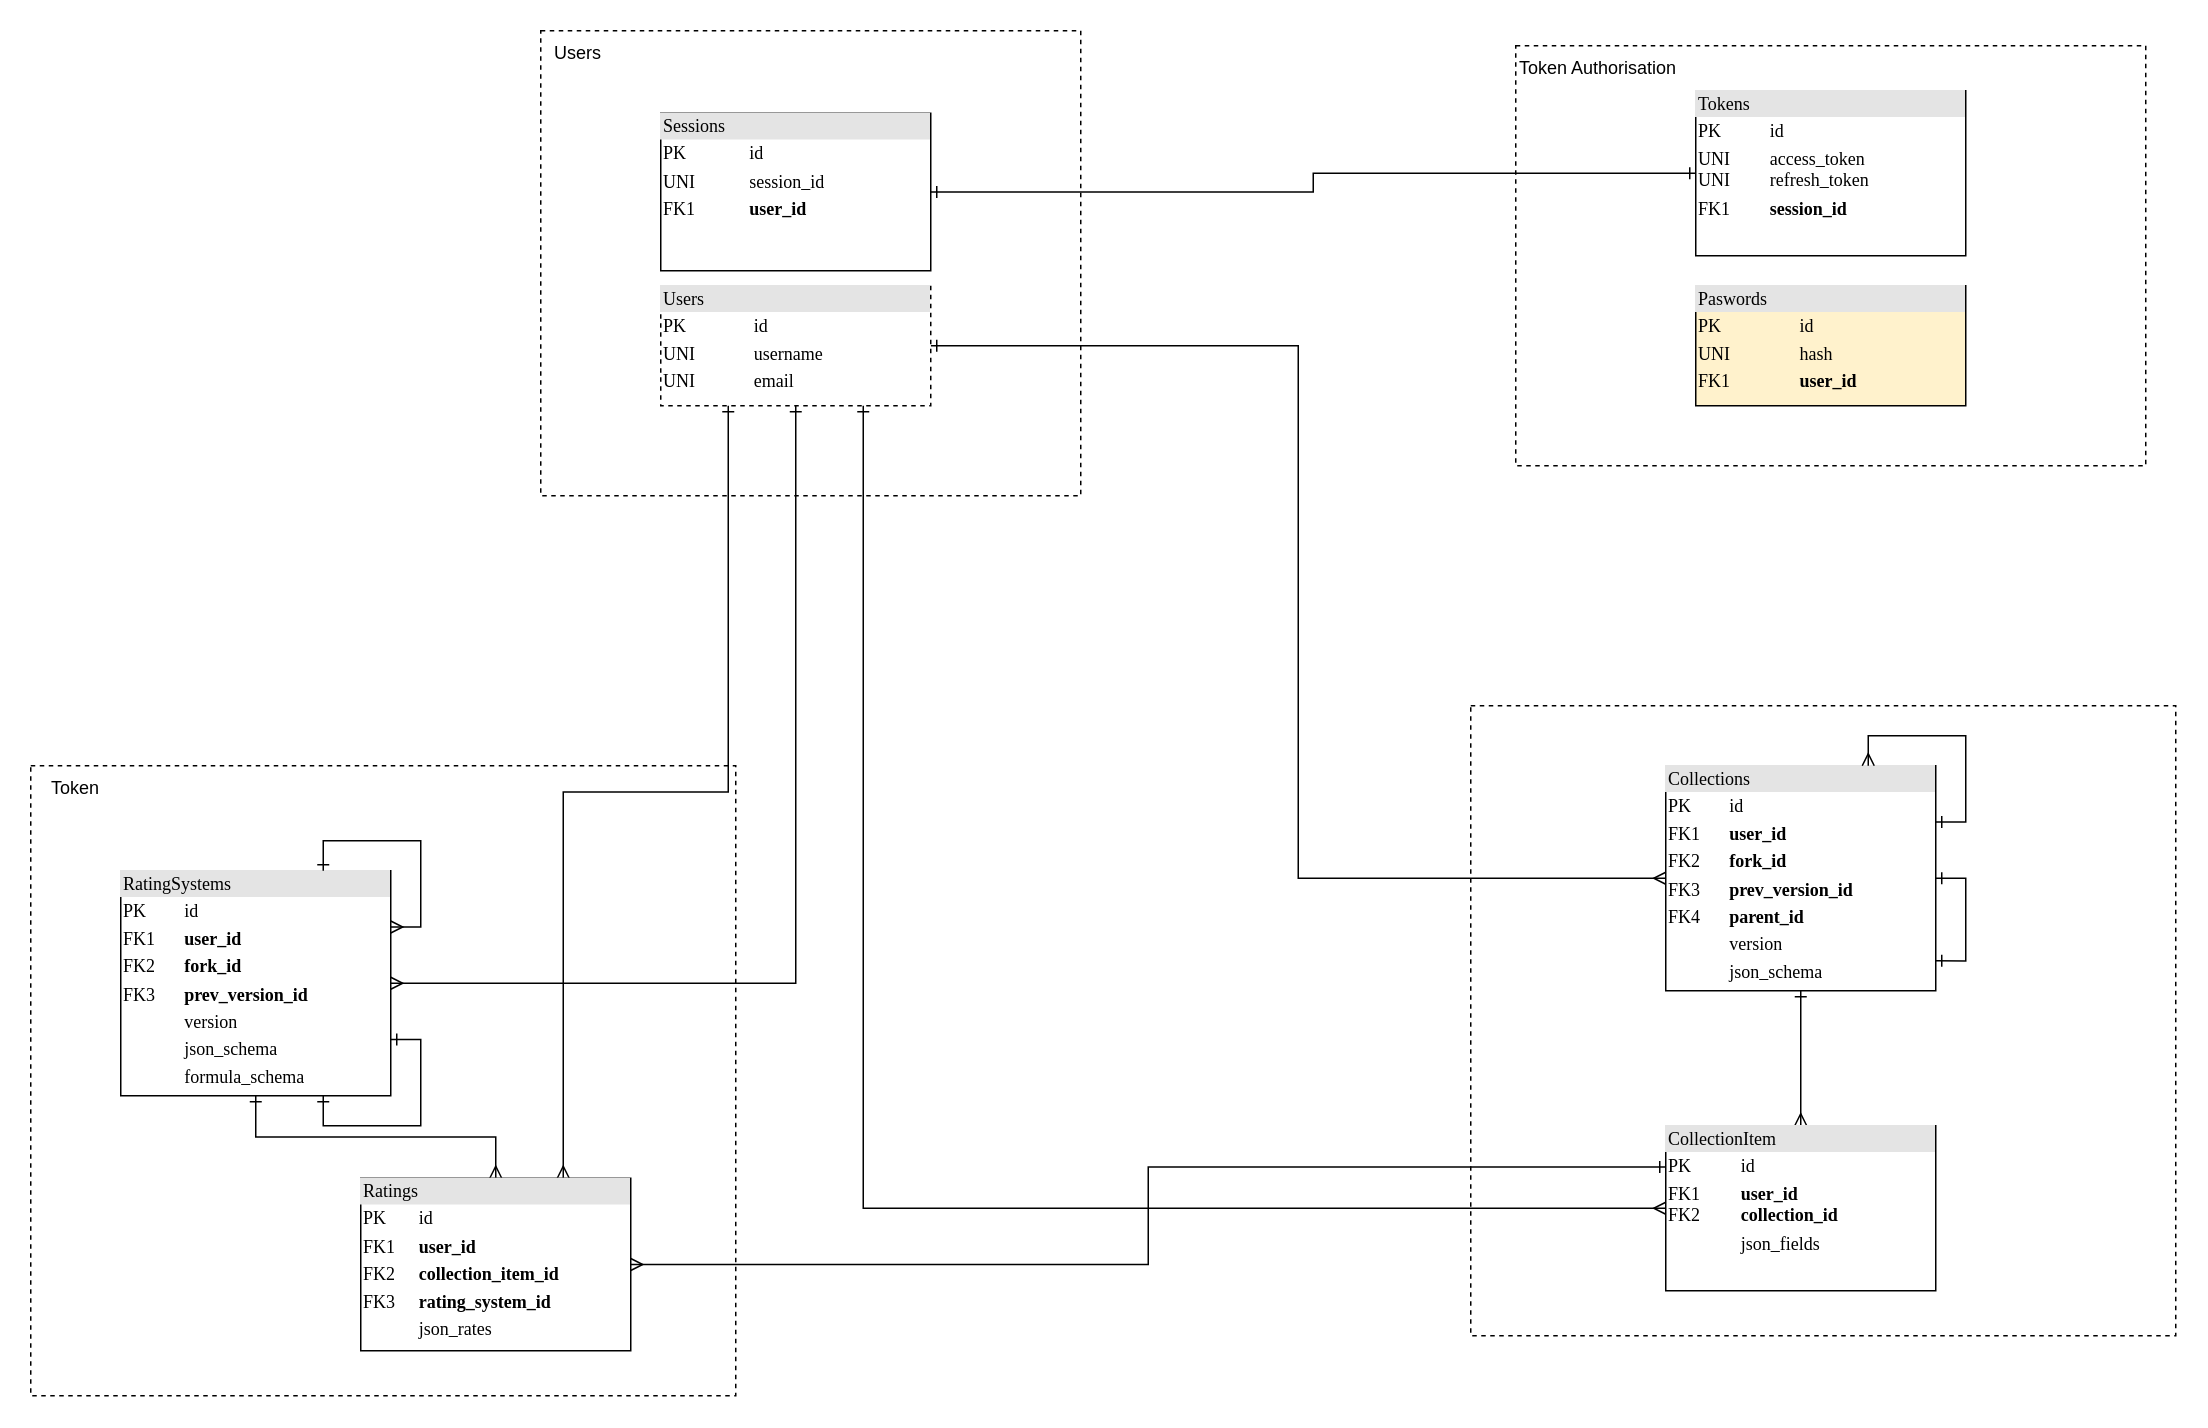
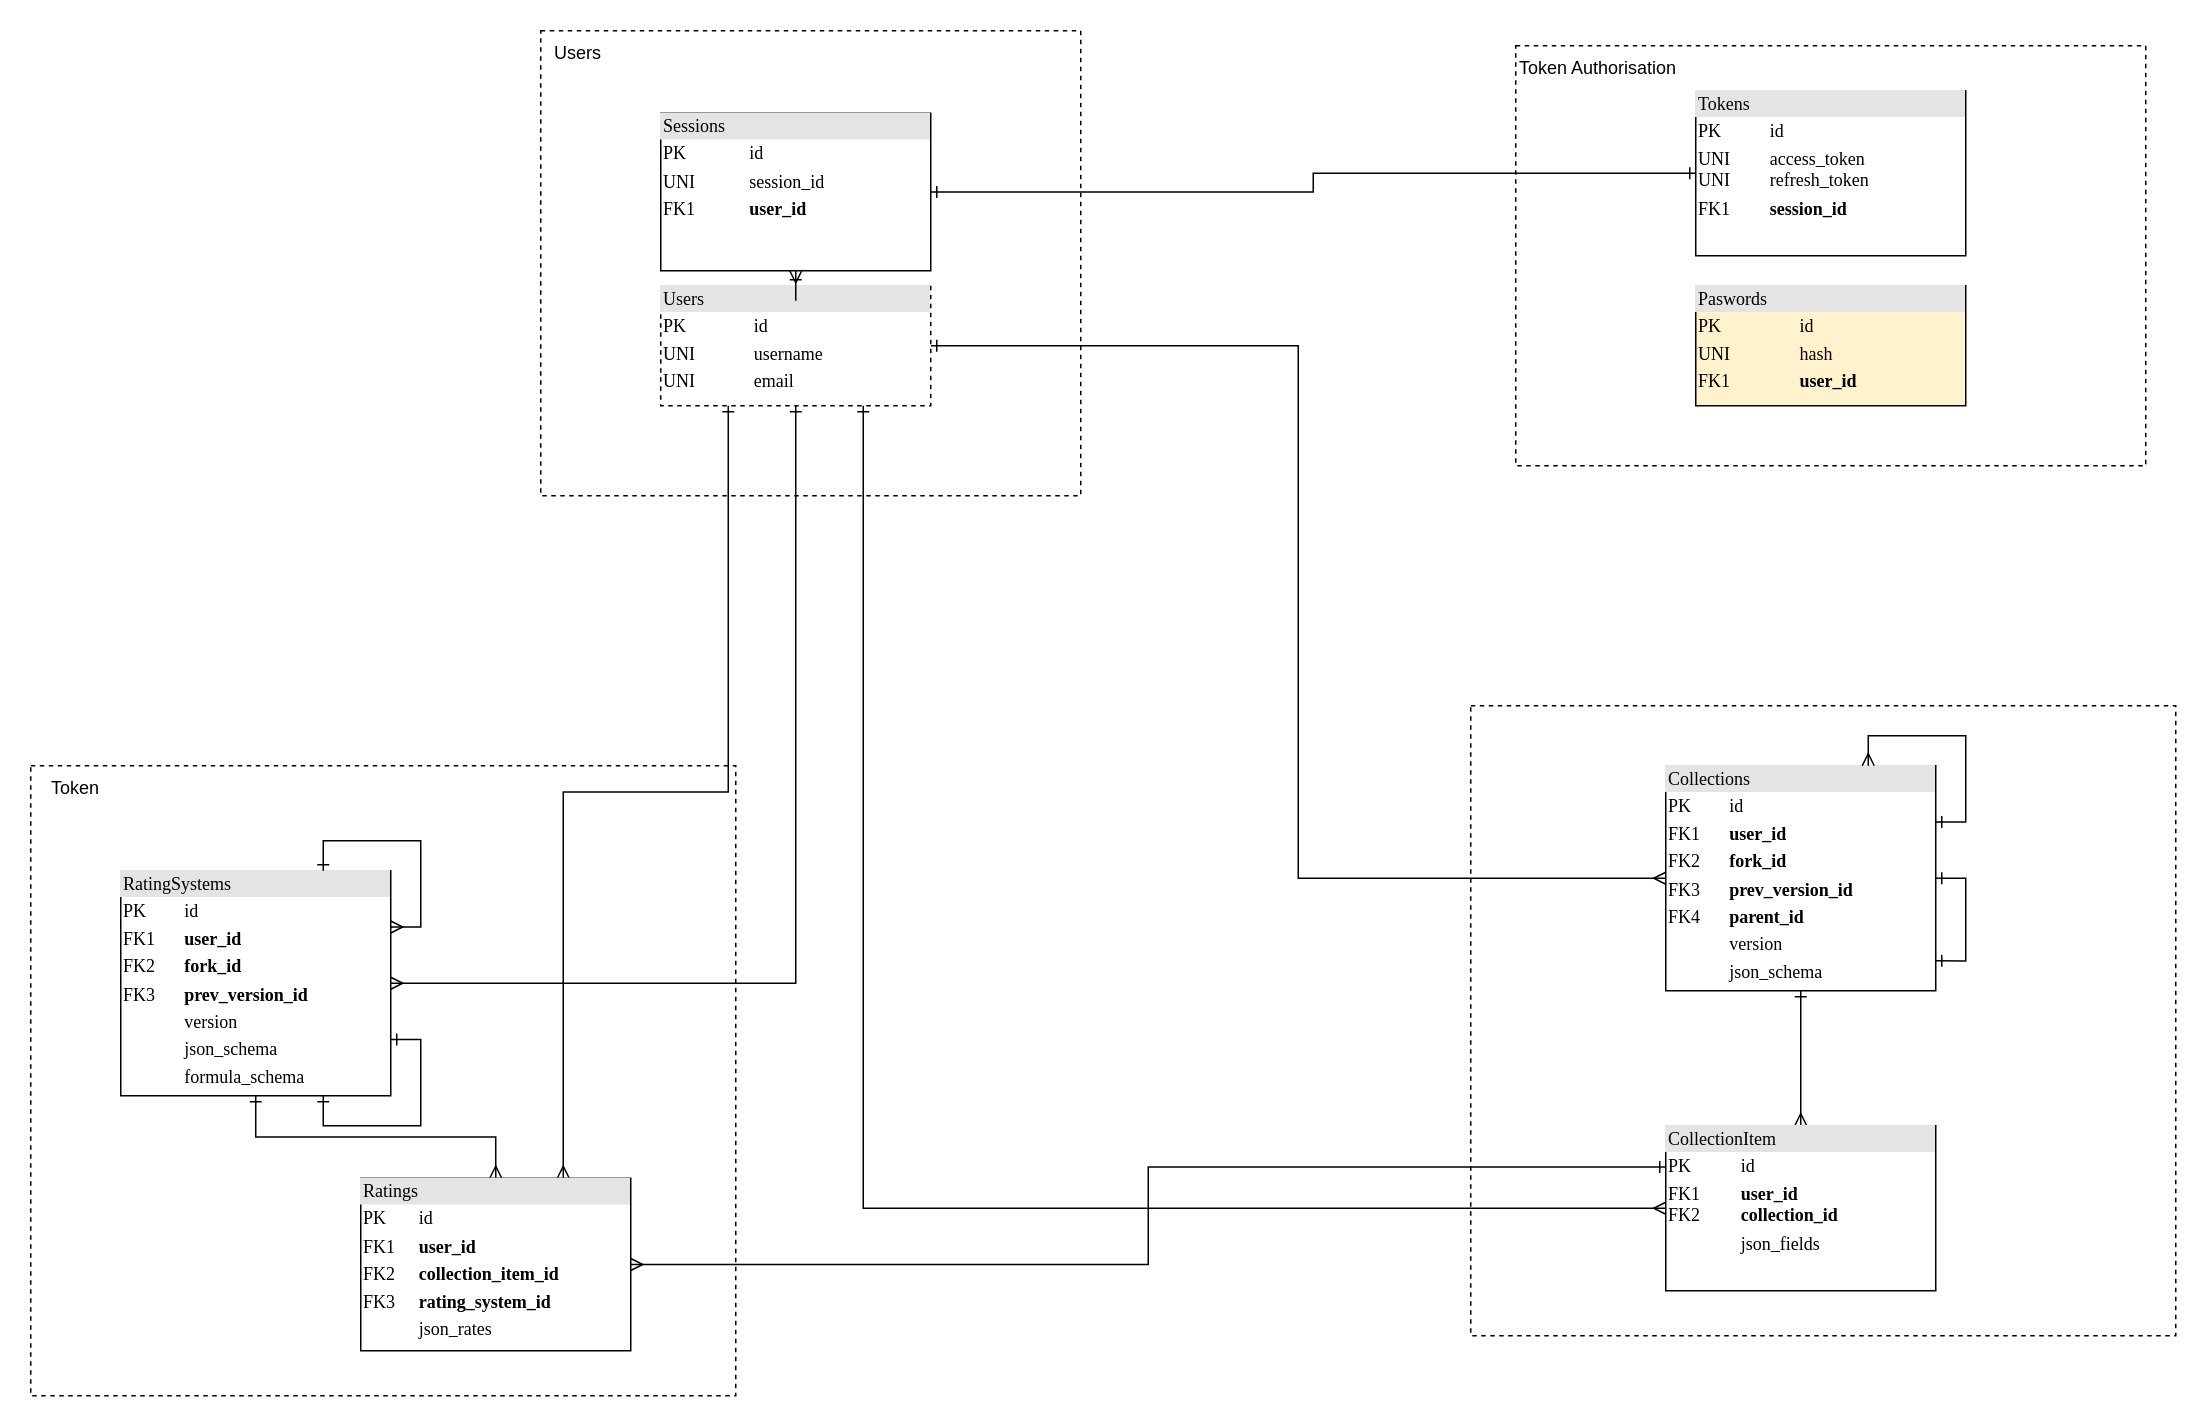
edge "Sessions PK id UNI session_id FK1 user_id" -- "Users PK id UNI username UNI email": added
